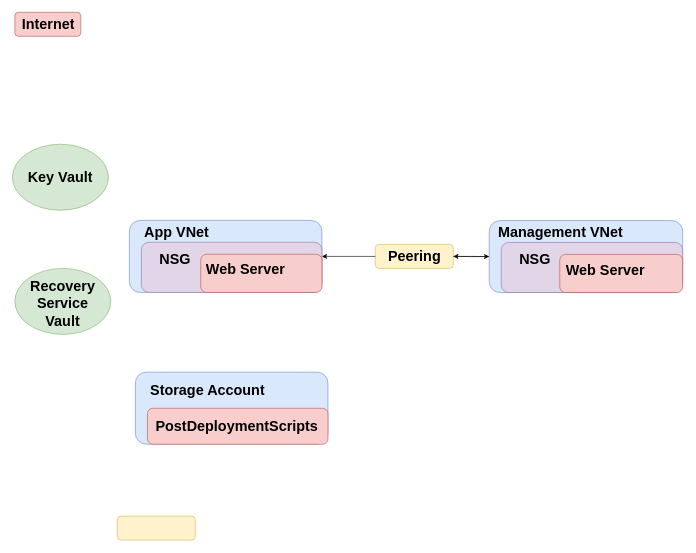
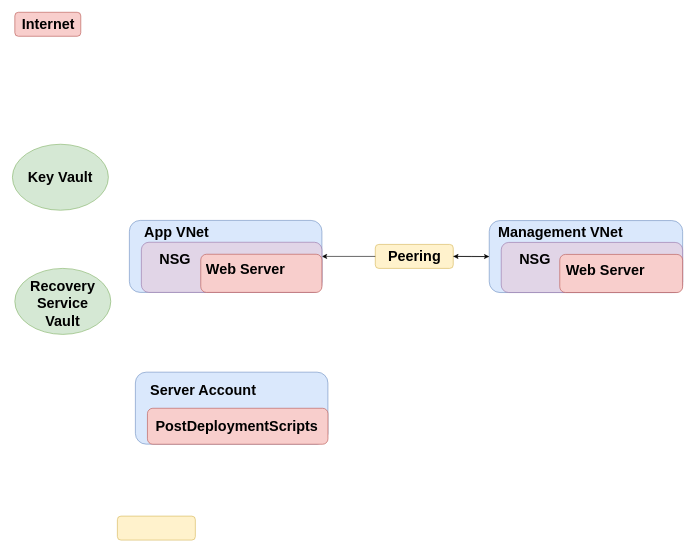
node "Storage Account": label "Storage Account" -> "Server Account"
